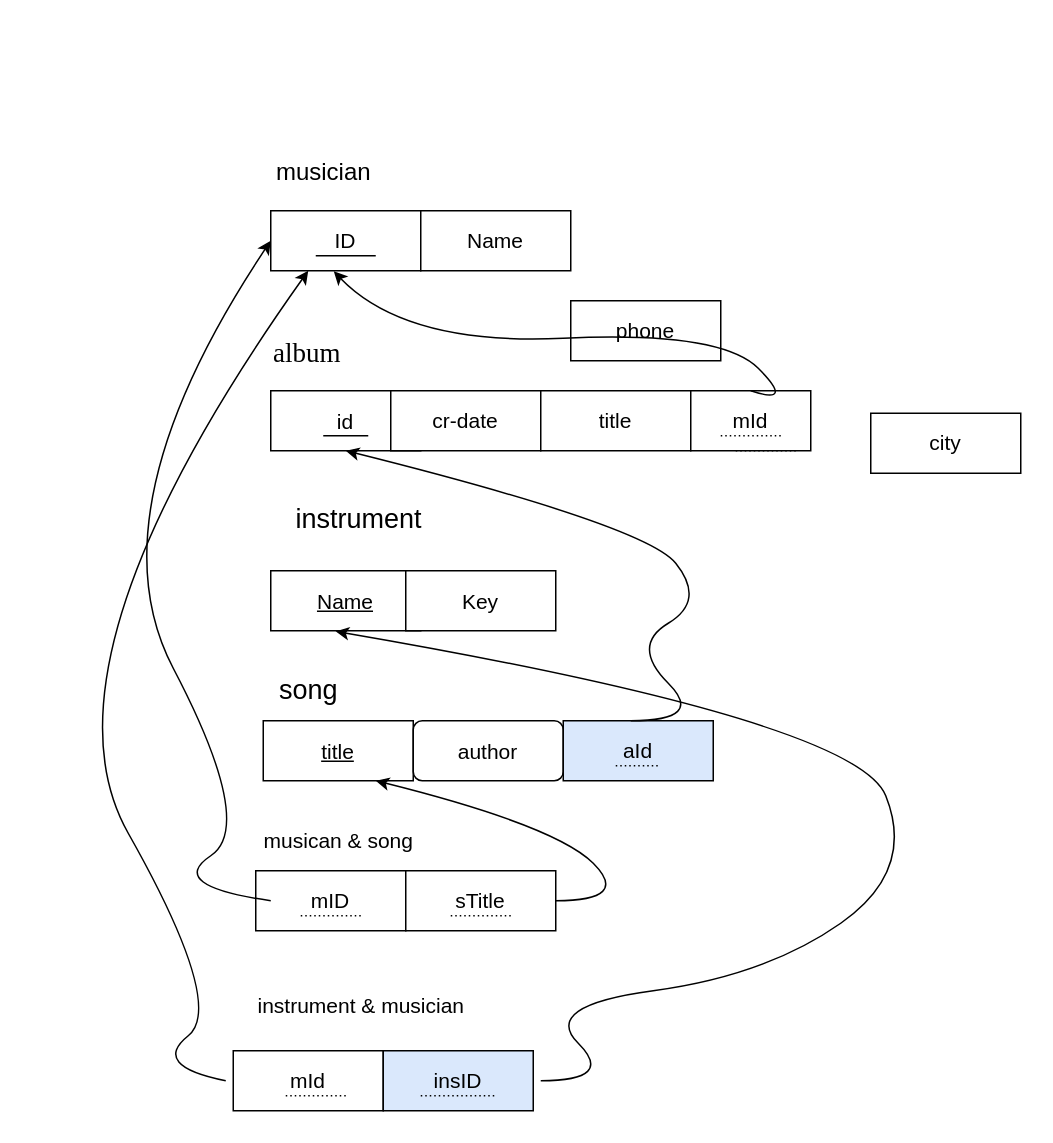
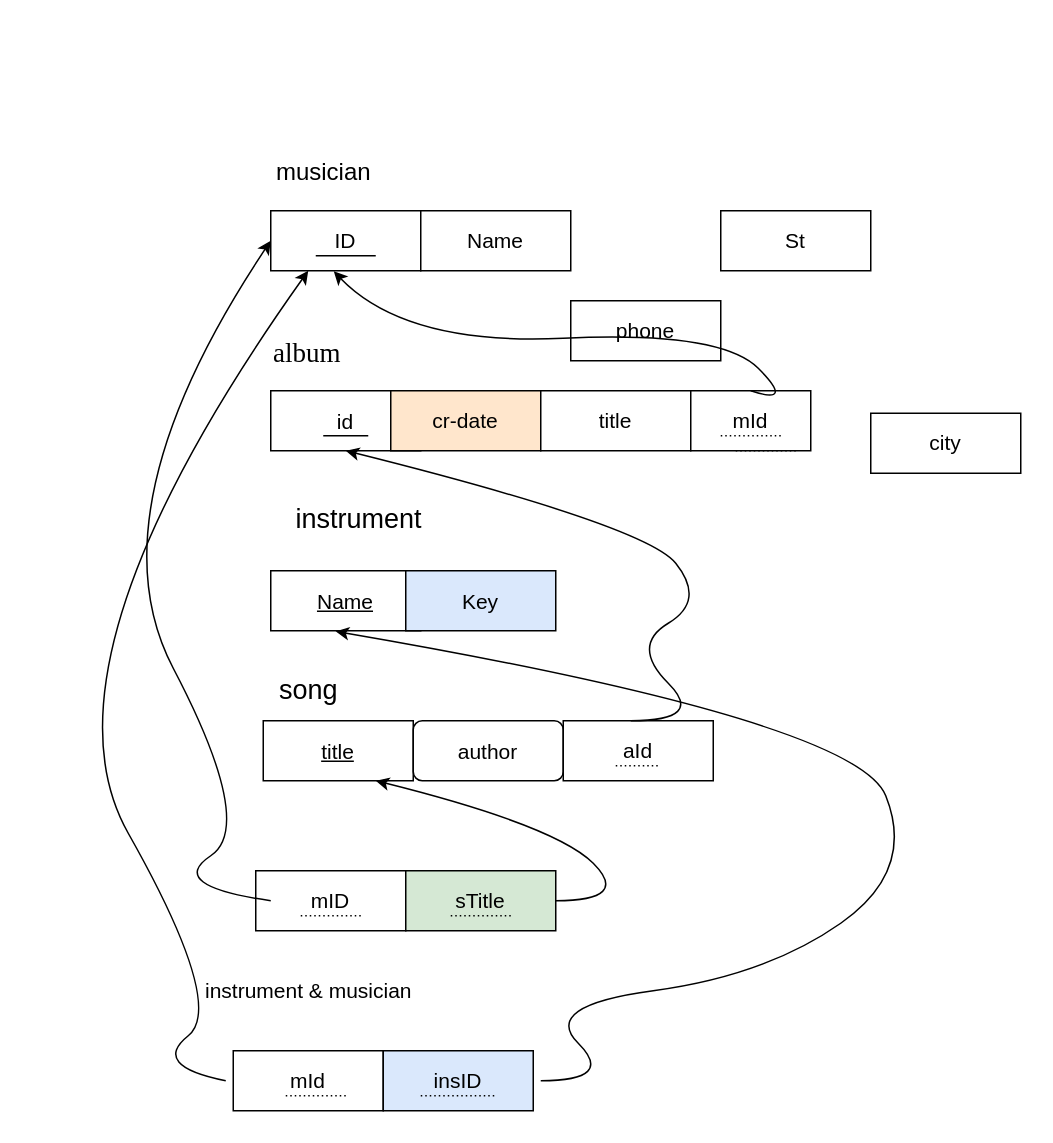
node "St": added
node "cr-date": fillcolor #ffffff -> #ffe6cc
node "Key": fillcolor #ffffff -> #dae8fc
node "aId": fillcolor #dae8fc -> #ffffff
node "musican & song": removed
node "sTitle": fillcolor #ffffff -> #d5e8d4
node "instrument & musician": moved (361, 1006) -> (308, 991)
